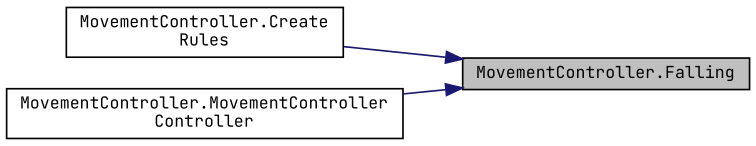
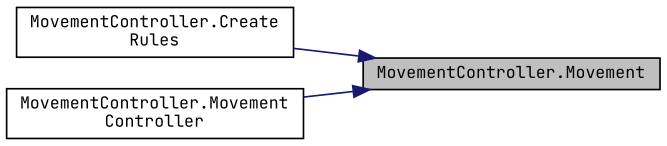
node "MovementController.Falling": label "MovementController.Falling" -> "MovementController.Movement"
node "MovementController.MovementController Controller": label "MovementController.MovementController Controller" -> "MovementController.Movement Controller"
